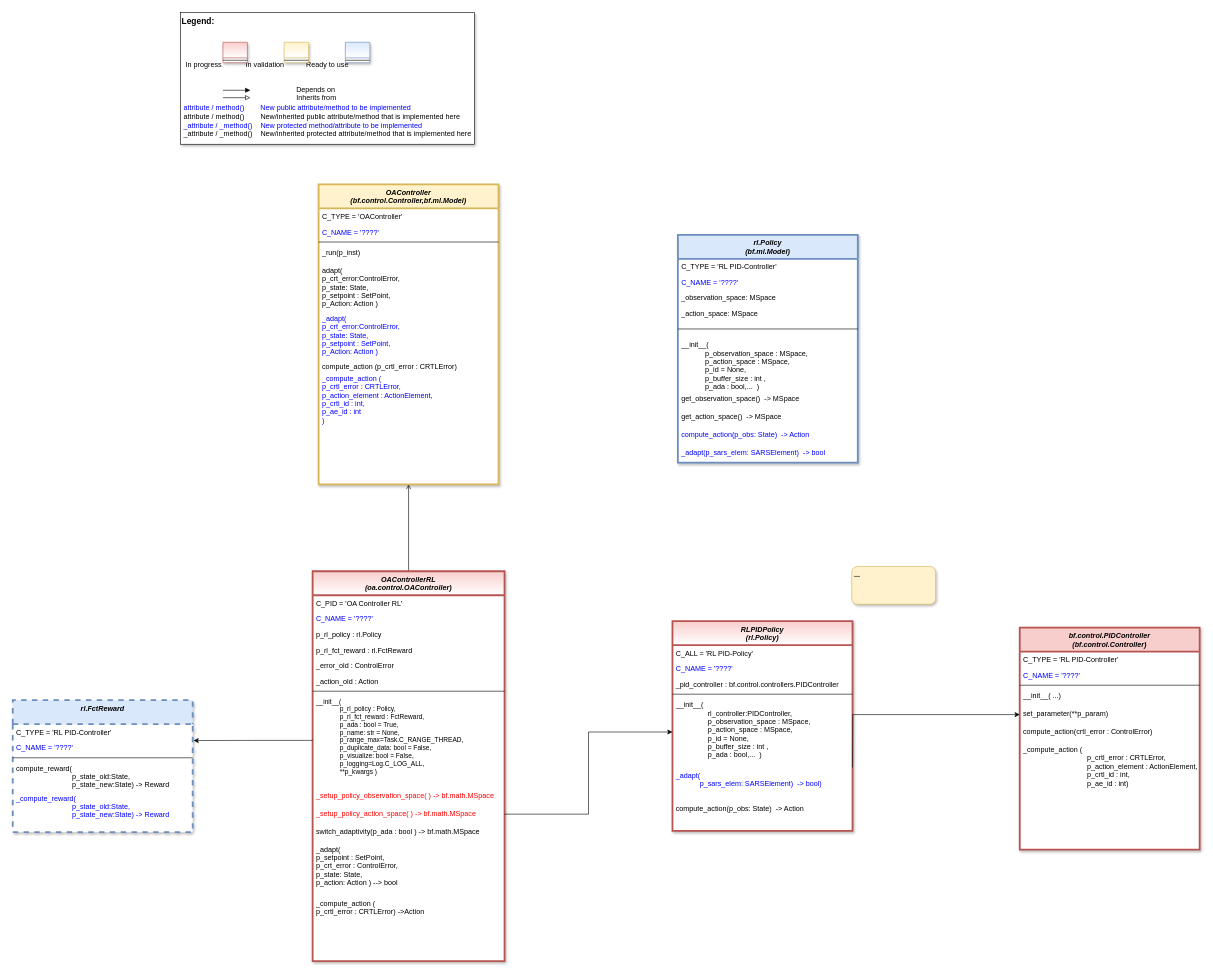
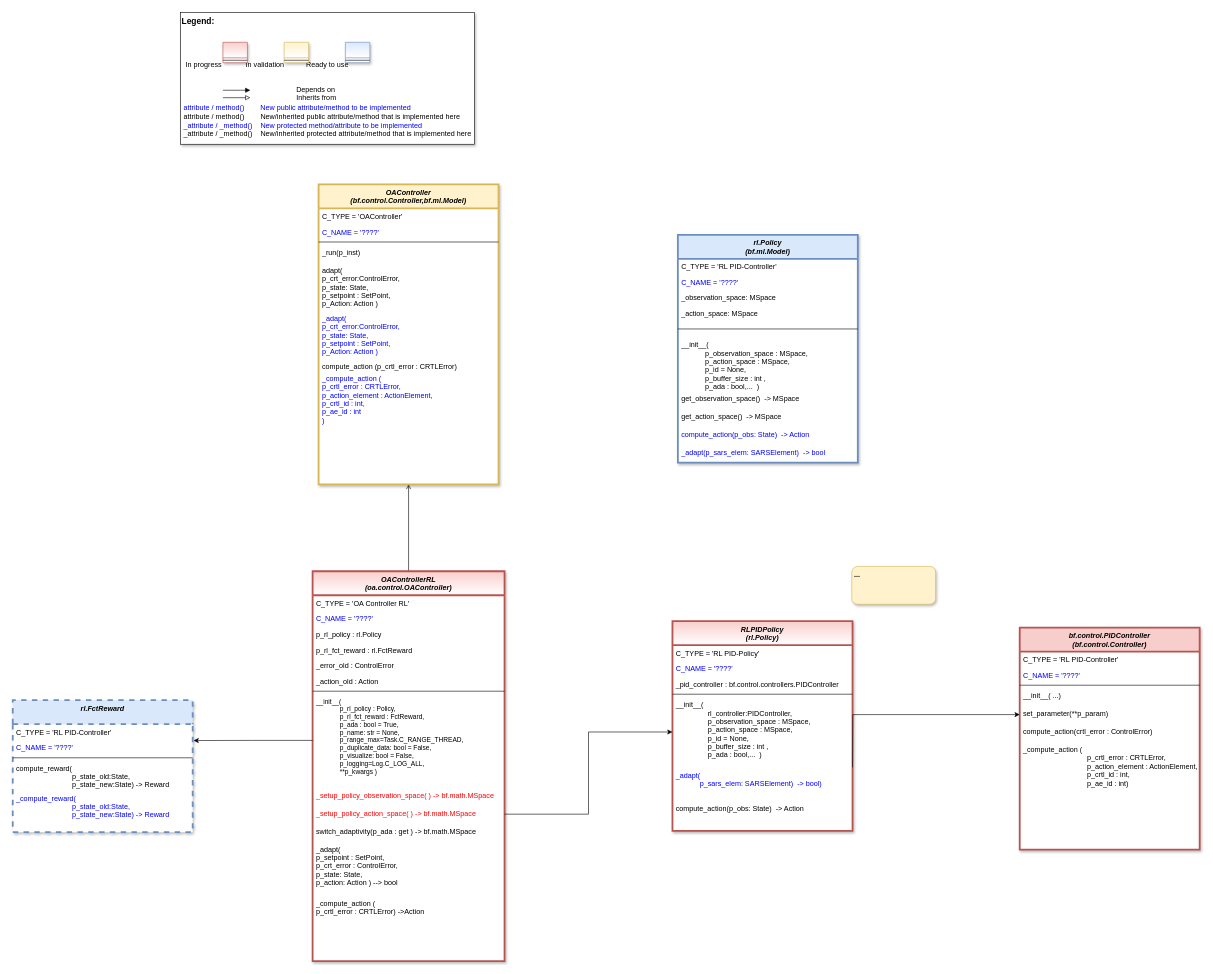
node "C_PID = 'OA Controller RL'": label "C_PID = 'OA Controller RL'" -> "C_TYPE = 'OA Controller RL'"
node "C_ALL = 'RL PID-Policy'": label "C_ALL = 'RL PID-Policy'" -> "C_TYPE = 'RL PID-Policy'"
node "switch_adaptivity(p_ada : bool ) -> bf.math.MSpace": label "switch_adaptivity(p_ada : bool ) -> bf.math.MSpace" -> "switch_adaptivity(p_ada : get ) -> bf.math.MSpace"
